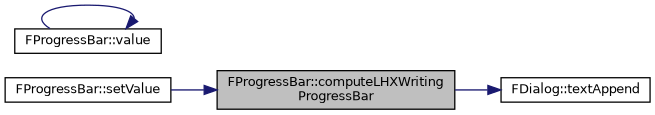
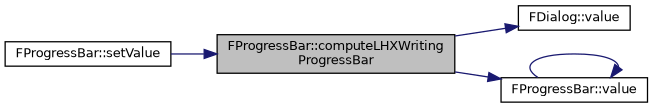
edge "FProgressBar::computeLHXWriting ProgressBar" -> "FProgressBar::value": added
node "FDialog::textAppend": label "FDialog::textAppend" -> "FDialog::value"
